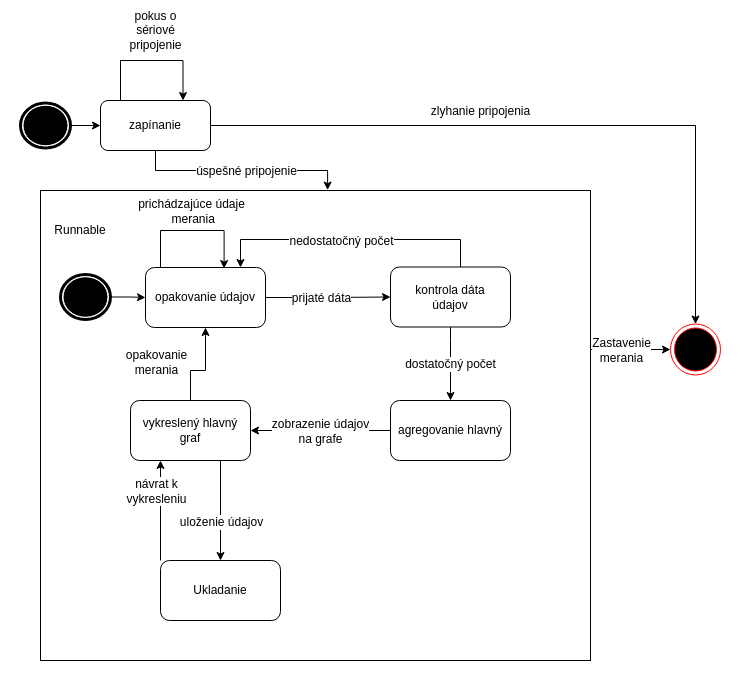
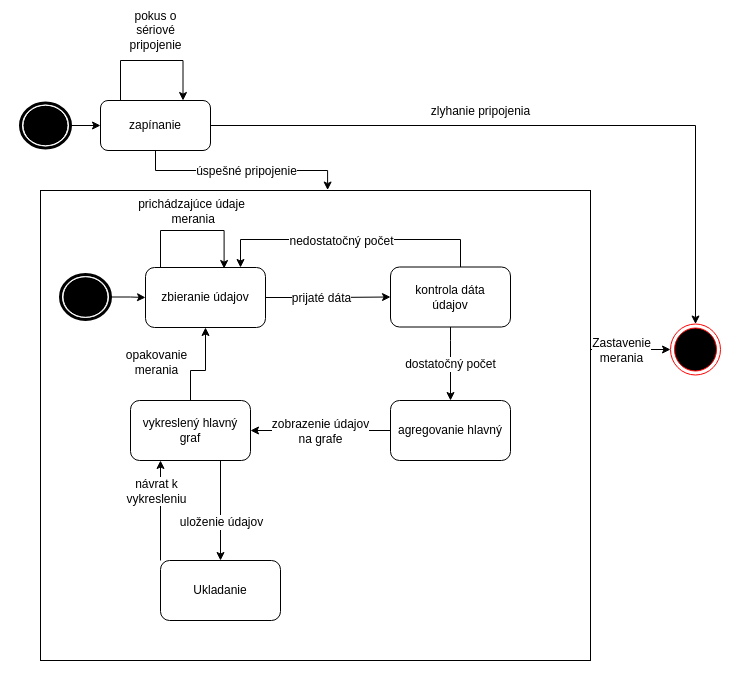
node "Runnable": removed
node "opakovanie údajov": label "opakovanie údajov" -> "zbieranie údajov"
